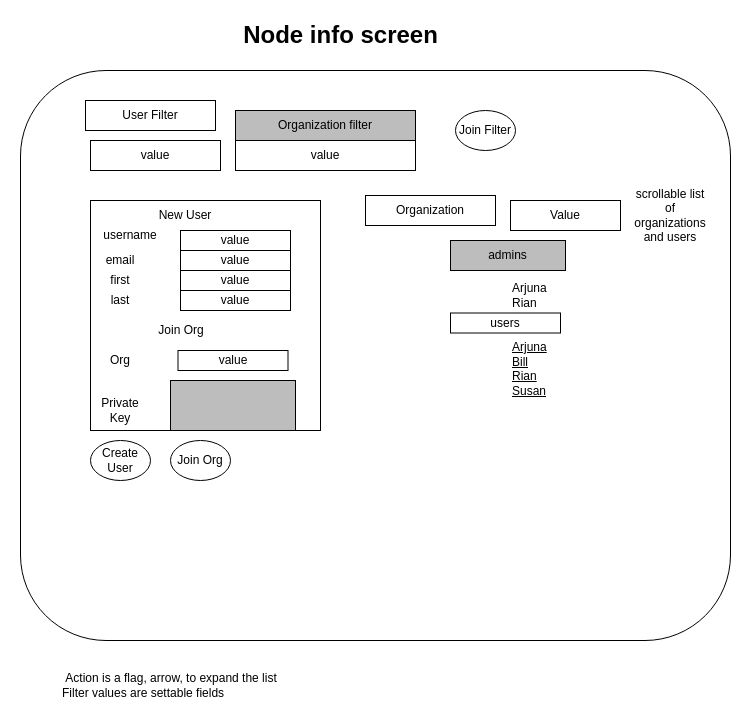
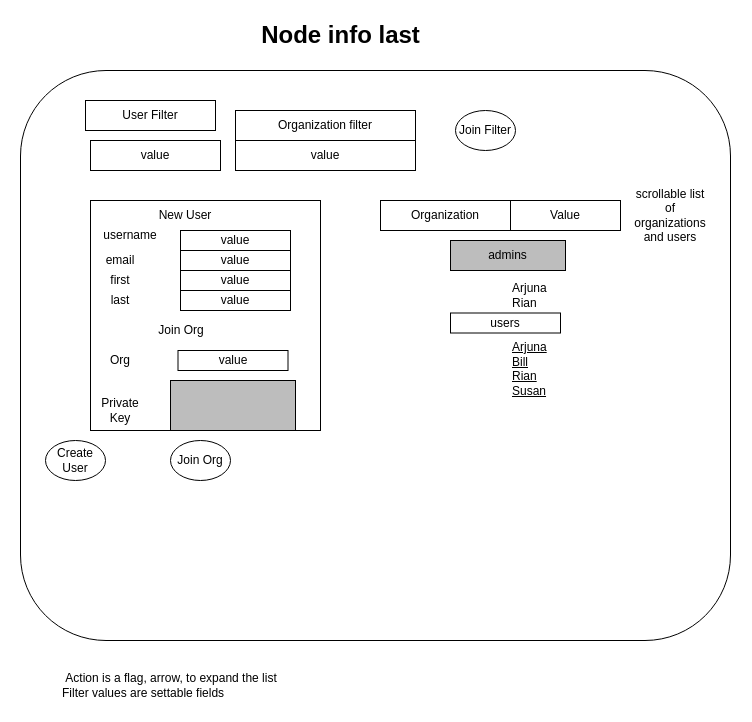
node "Node info screen": label "Node info screen" -> "Node info last"
node "Organization filter": fillcolor #bdbdbd -> #ffffff
node "Organization": moved (431, 211) -> (446, 216)
node "Create User": moved (121, 461) -> (76, 461)
